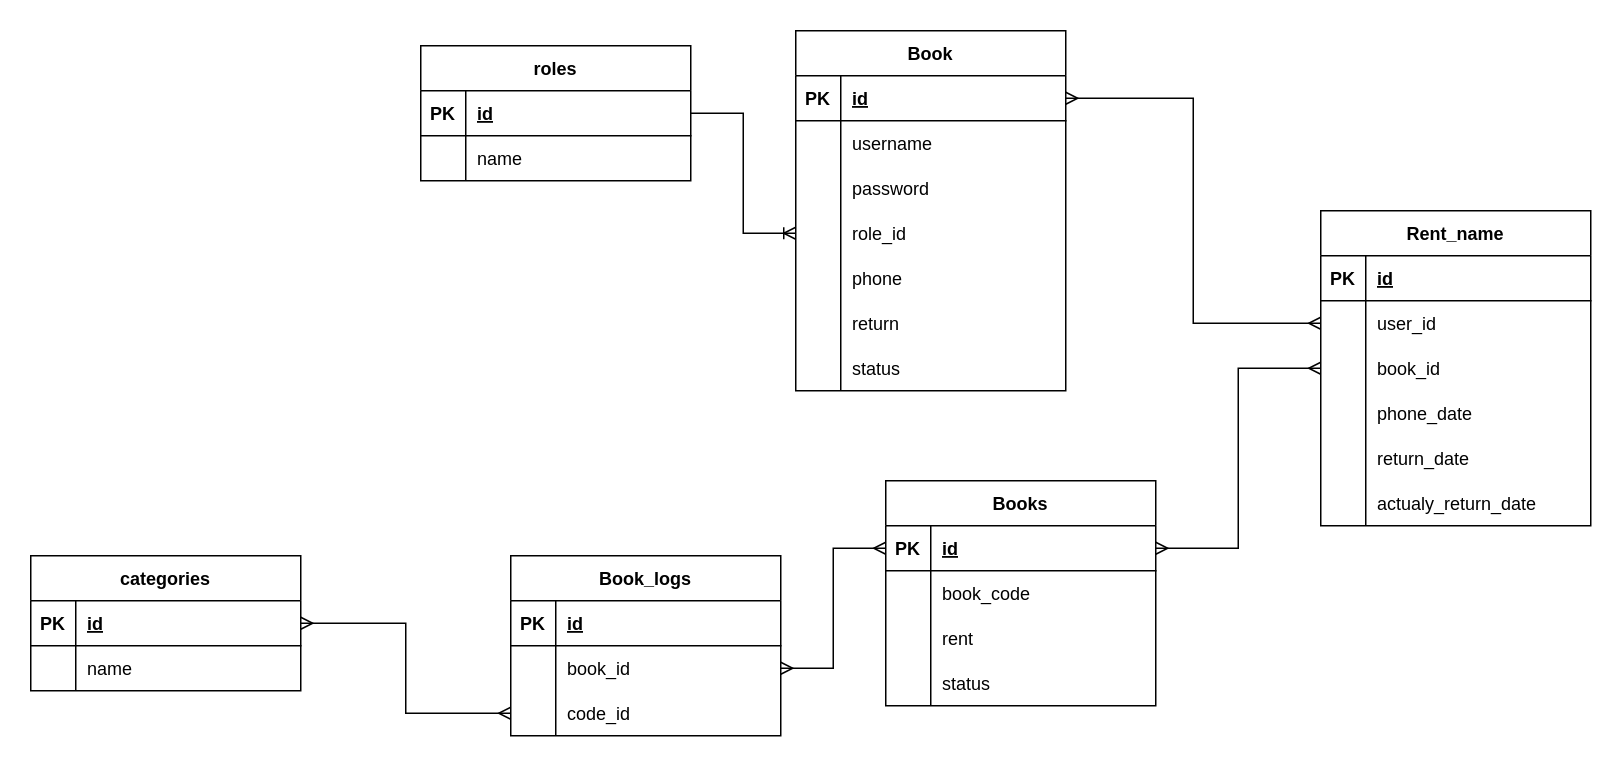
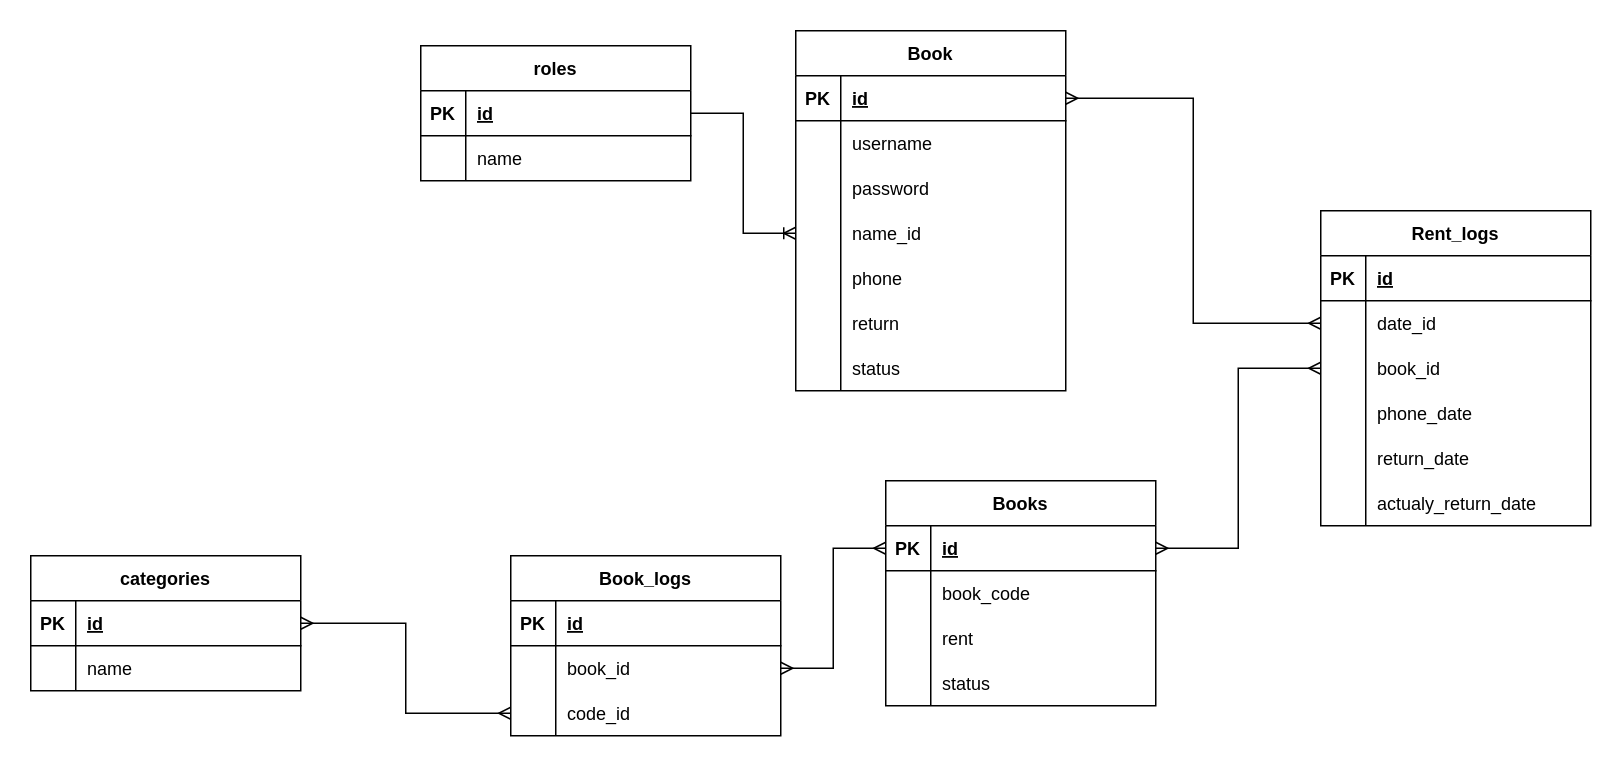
node "role_id": label "role_id" -> "name_id"
node "Rent_name": label "Rent_name" -> "Rent_logs"
node "user_id": label "user_id" -> "date_id"
